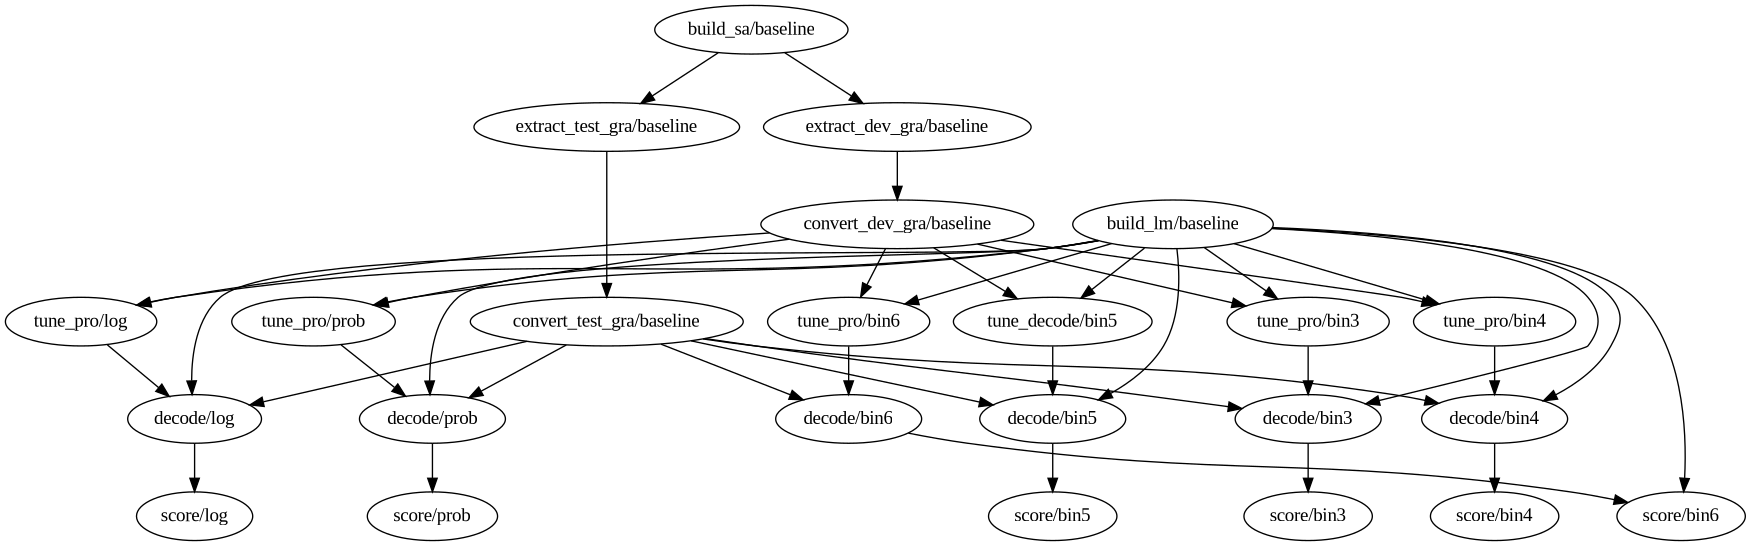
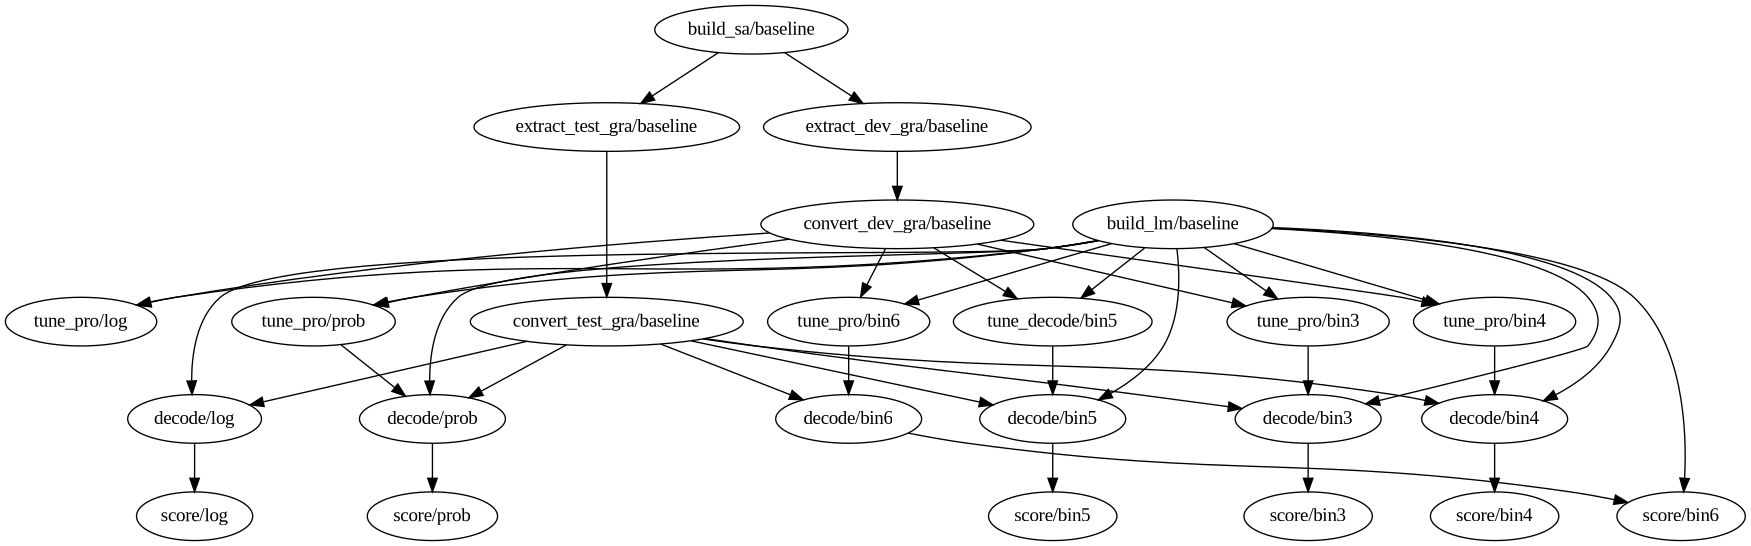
edge "tune_pro/log" -> "decode/log": removed
